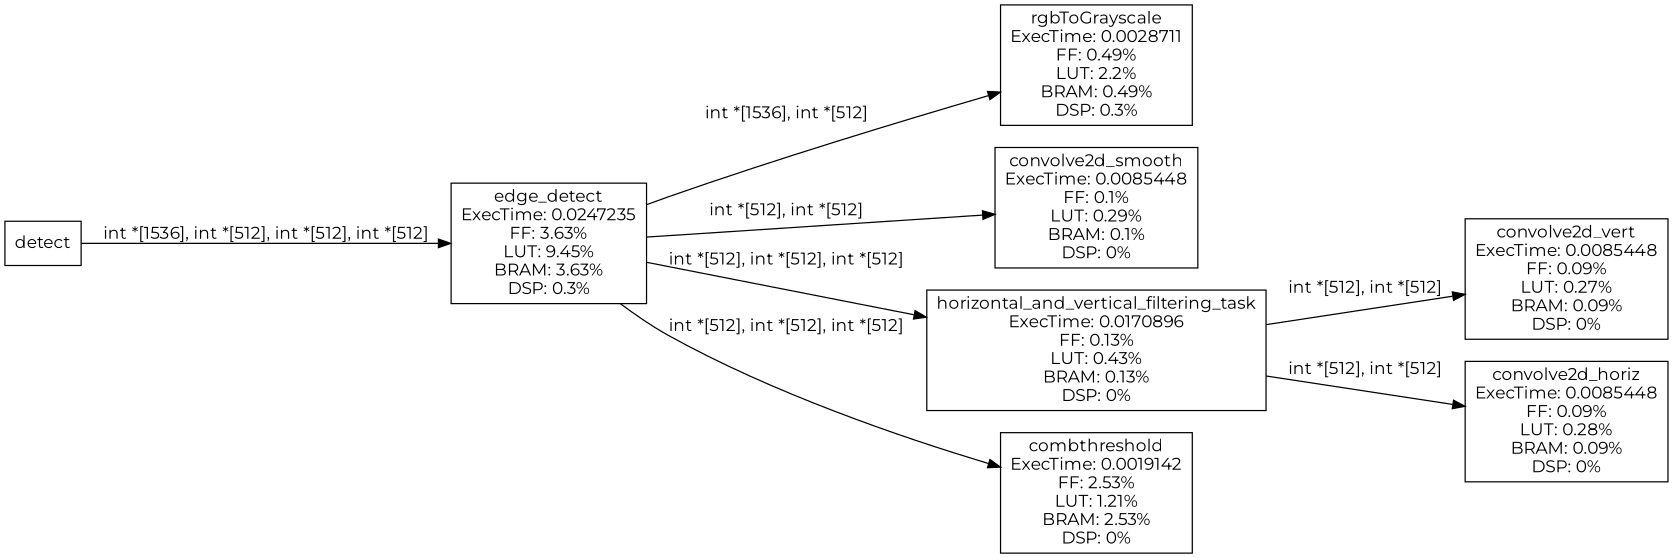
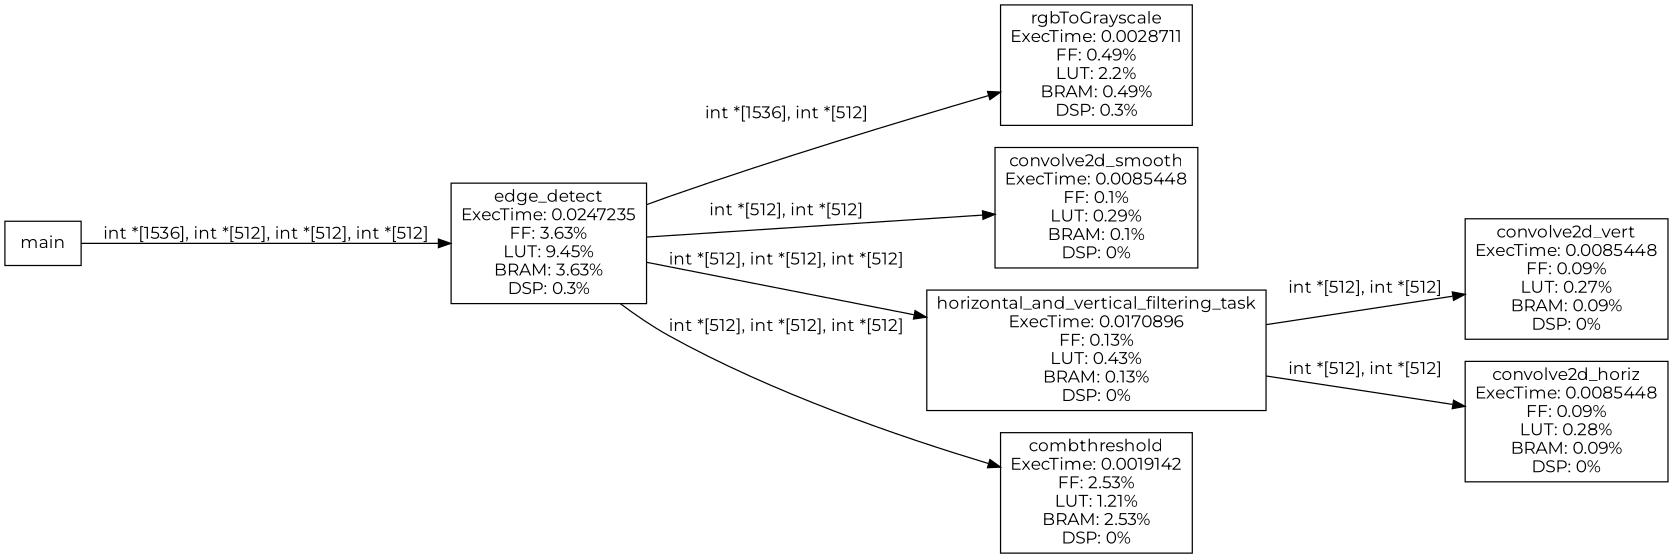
node "detect": label "detect" -> "main"
